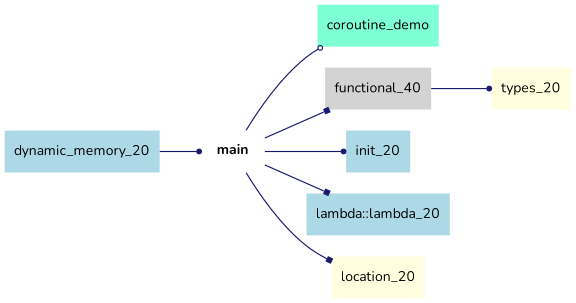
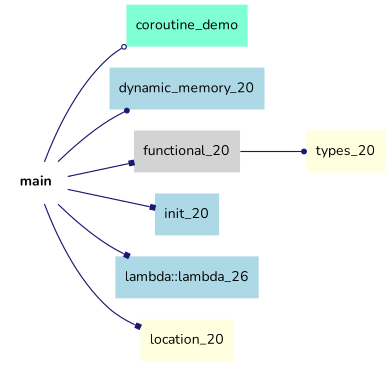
node "functional_40": label "functional_40" -> "functional_20"
edge "dynamic_memory_20" -> "main": reversed
edge "main" -> "init_20": arrowhead dot -> box
node "lambda::lambda_20": label "lambda::lambda_20" -> "lambda::lambda_26"
